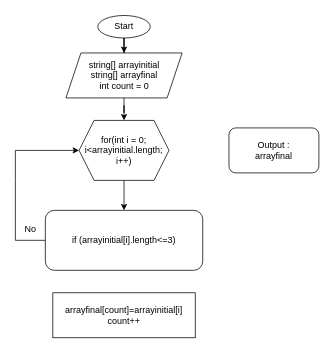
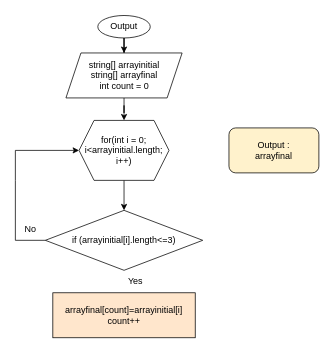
node "Start": label "Start" -> "Output"
node "Output : arrayfinal": fillcolor #ffffff -> #fff2cc
node "if (arrayinitial[i].length<=3)": shape rounded rectangle -> diamond
node "Yes": added
node "arrayfinal[count]=arrayinitial[i] count++": fillcolor #ffffff -> #ffe6cc
